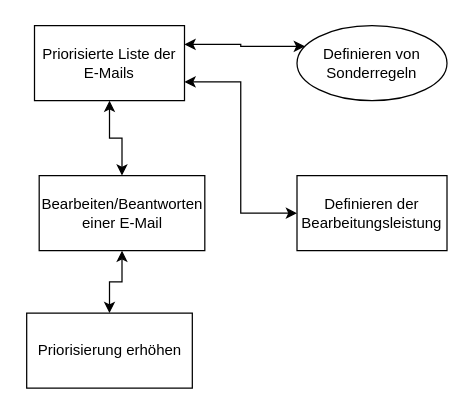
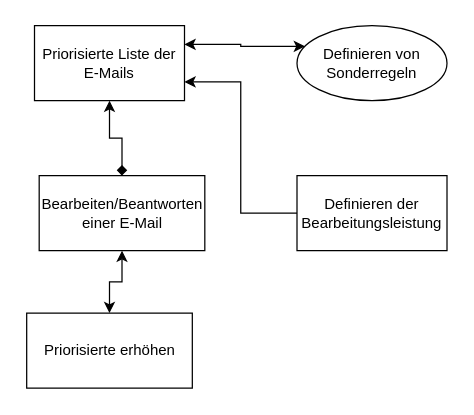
edge "Priorisierte Liste der E-Mails" -- "Bearbeiten/Beantworten einer E-Mail": arrowhead classic -> diamond
edge "Priorisierte Liste der E-Mails" -- "Definieren der Bearbeitungsleistung": arrowhead classic -> none
node "Priorisierung erhöhen": label "Priorisierung erhöhen" -> "Priorisierte erhöhen"
